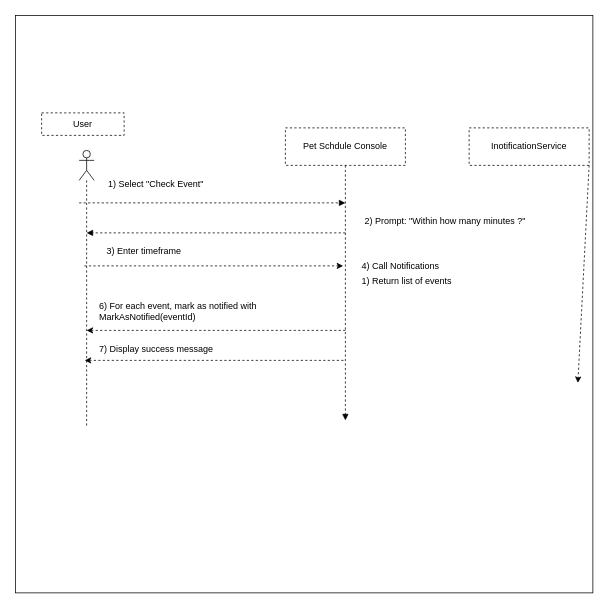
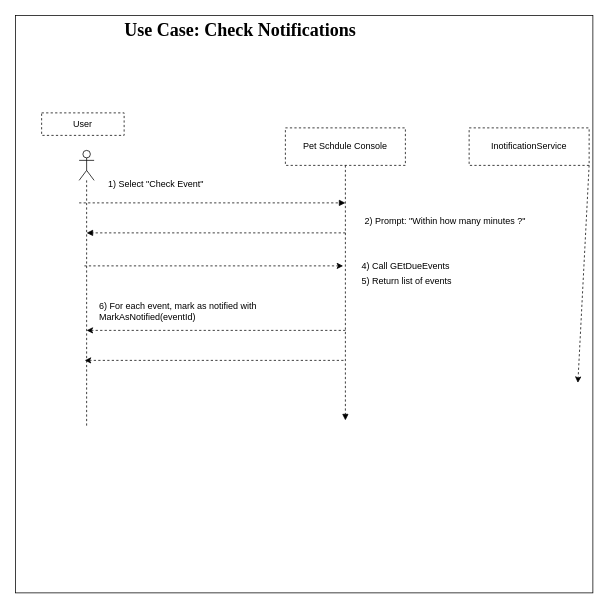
node "Use Case: Check Notifications": added
node "3) Enter timeframe": removed
node "4) Call Notifications": label "4) Call Notifications" -> "4) Call GEtDueEvents"
node "1) Return list of events": label "1) Return list of events" -> "5) Return list of events"
node "7) Display success message": removed
